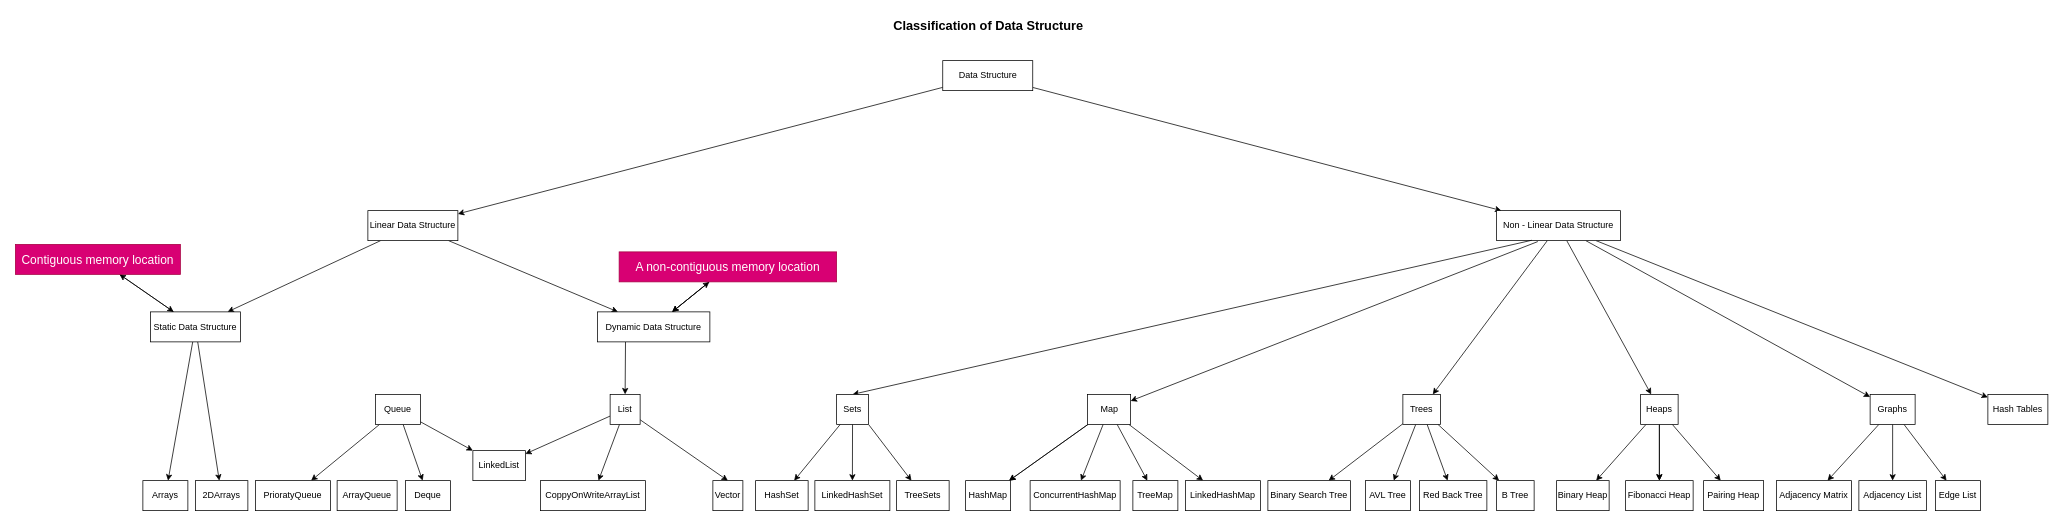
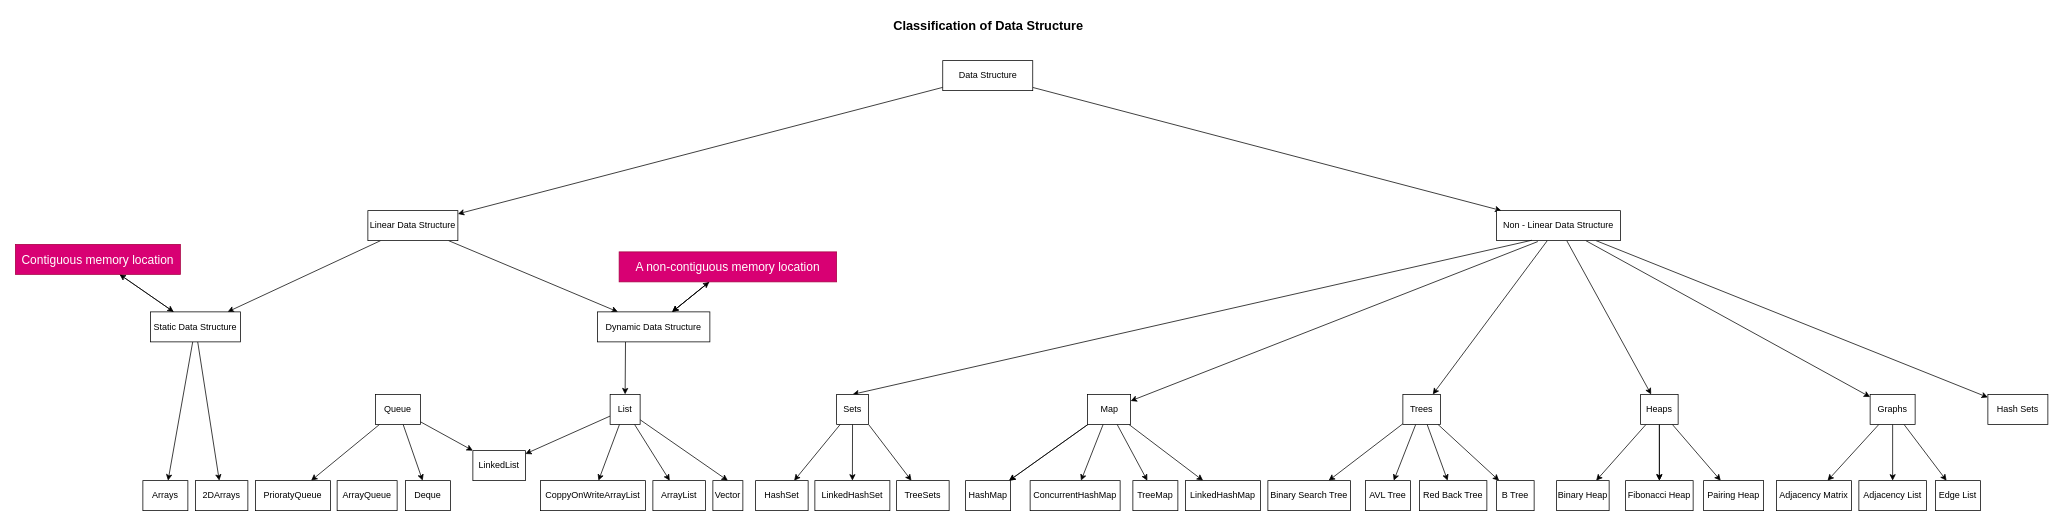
node "Hash Tables": label "Hash Tables" -> "Hash Sets"
edge "List" -> "ArrayList": added
node "ArrayList": added
